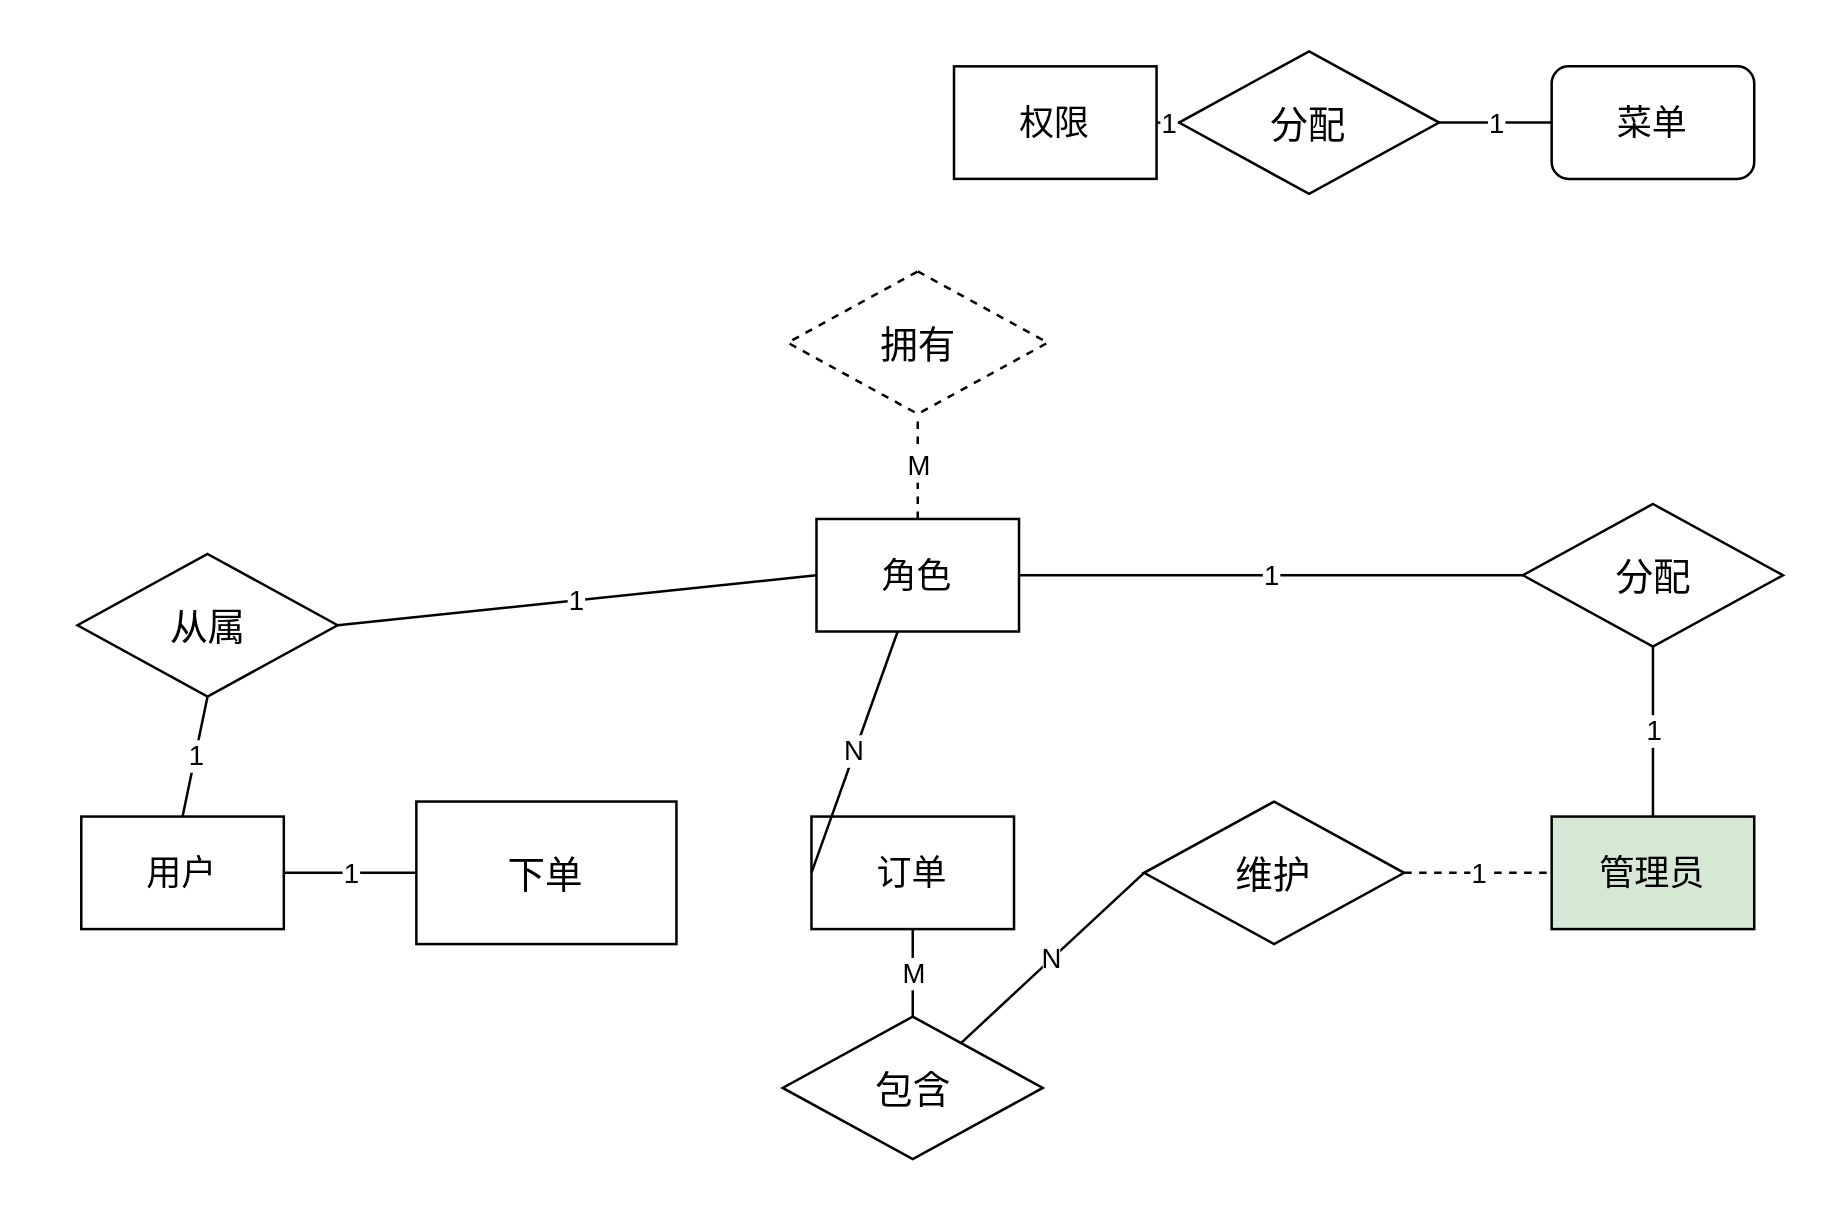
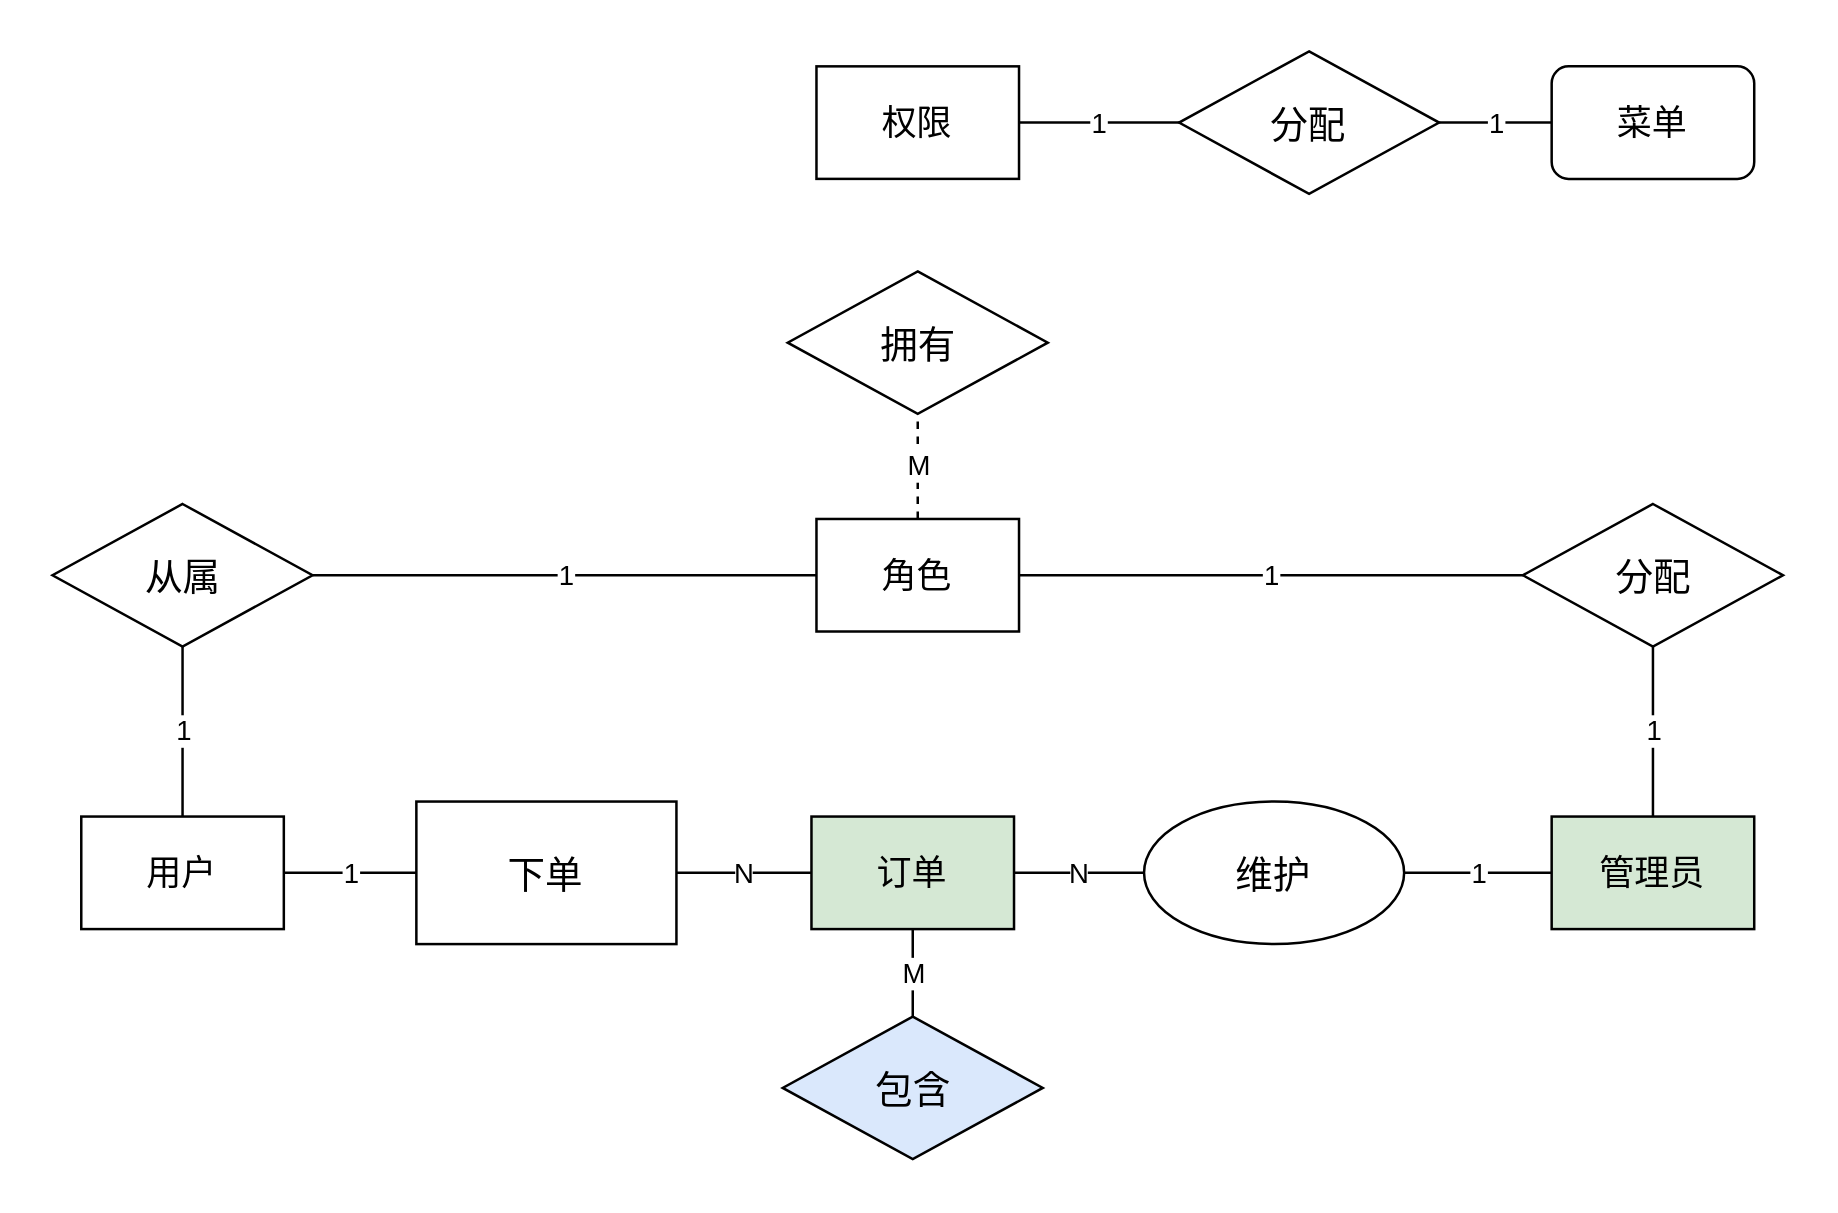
node "权限": moved (1055, 123) -> (918, 123)
node "拥有": style dashed -> solid
node "从属": moved (208, 625) -> (183, 575)
edge "角色" -- "订单": now "下单" -- "订单"
node "订单": fillcolor #ffffff -> #d5e8d4
node "维护": shape diamond -> ellipse
edge "维护" -- "管理员": style dashed -> solid
edge "维护" -- "包含": now "维护" -- "订单"
node "包含": fillcolor #ffffff -> #dae8fc
